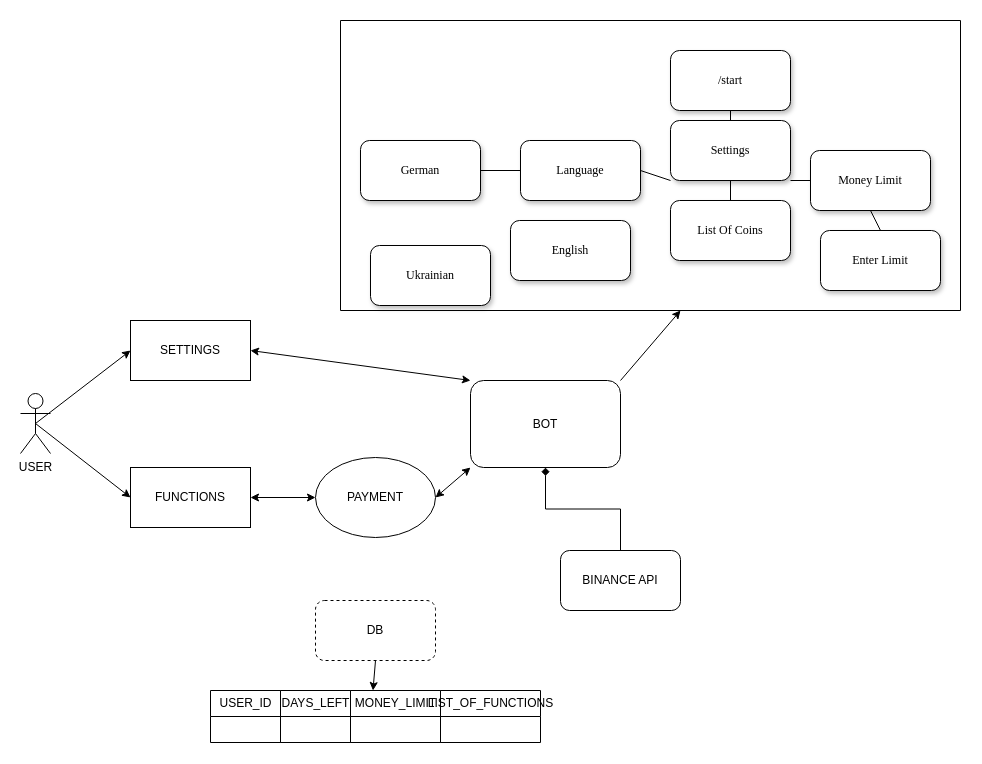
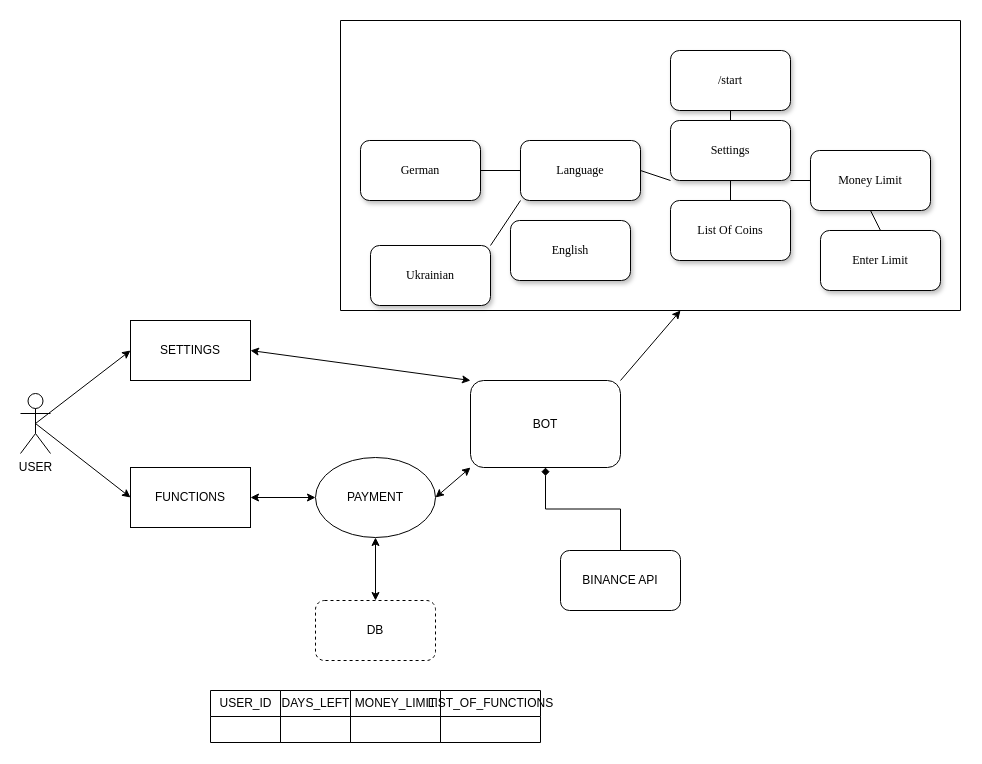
edge "Language" -- "Ukrainian": added
edge "PAYMENT" -- "DB": added
edge "DB" -> "MONEY_LIMIT": removed
